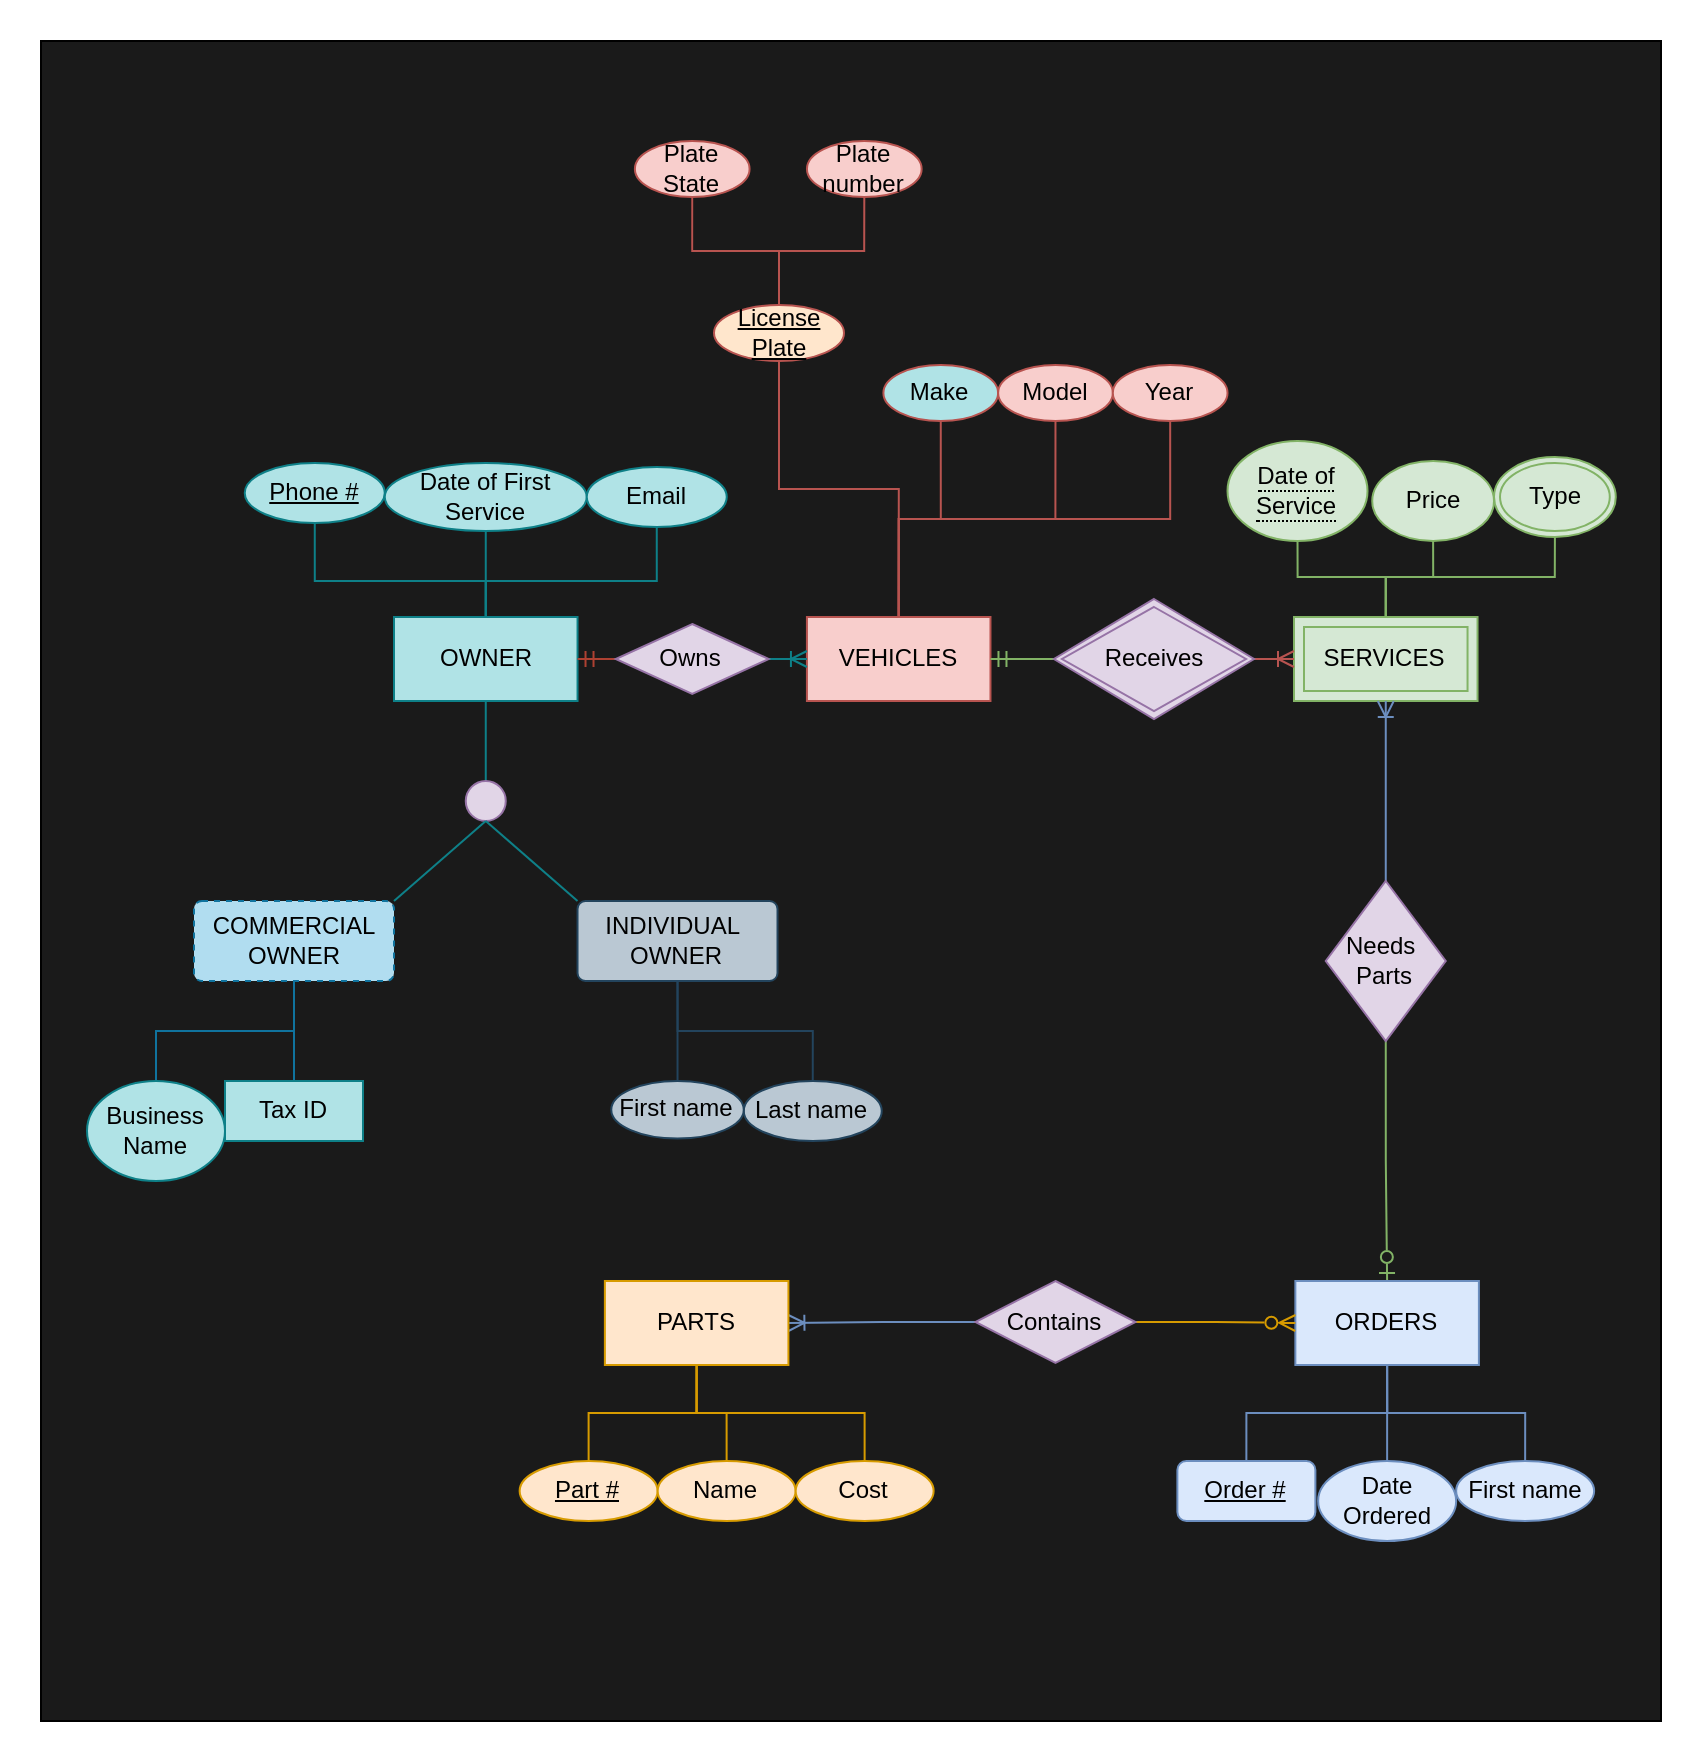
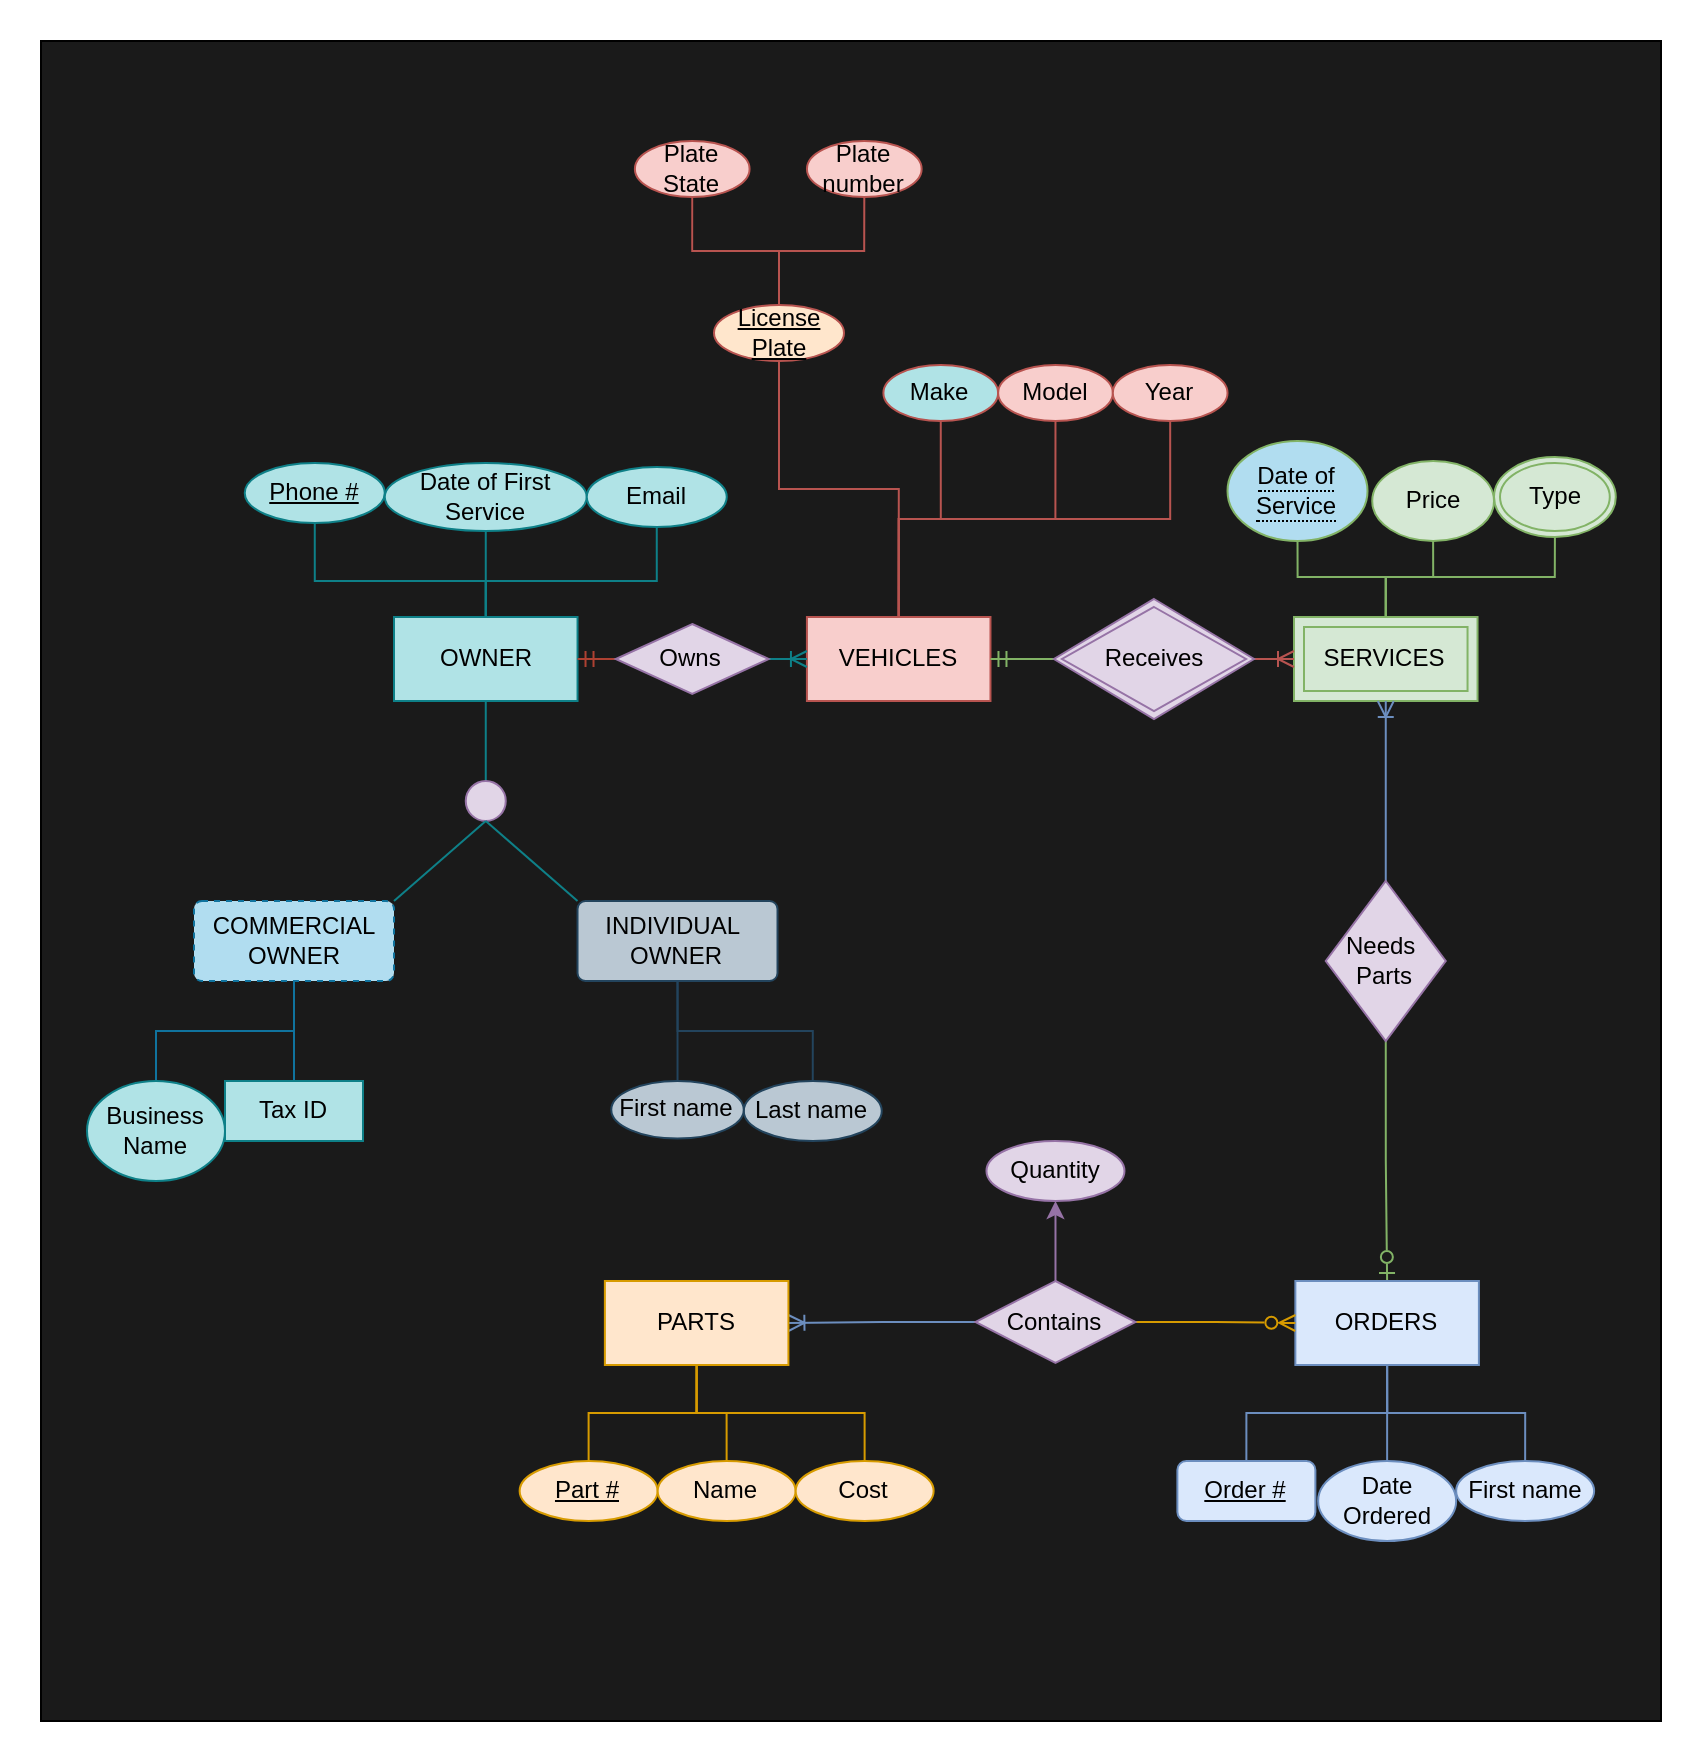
node "Date of Service": fillcolor #d5e8d4 -> #b1ddf0
node "Quantity": added
edge "Contains" -> "Quantity": added
